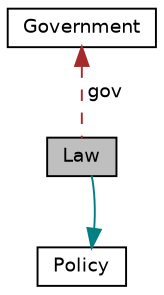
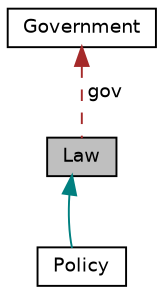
edge "Law" -> "Policy": reversed
